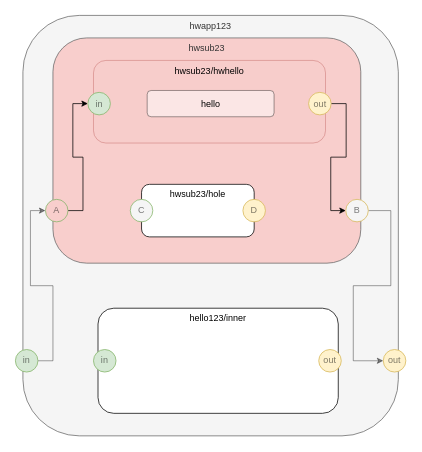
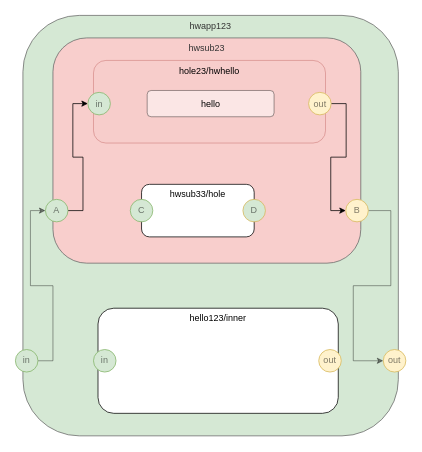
node "hwapp123": fillcolor #f5f5f5 -> #d5e8d4
node "hwsub23/hwhello": label "hwsub23/hwhello" -> "hole23/hwhello"
node "hwsub23/hole": label "hwsub23/hole" -> "hwsub33/hole"
node "A": fillcolor #f8cecc -> #d5e8d4
node "C": fillcolor #f5f5f5 -> #d5e8d4
node "D": fillcolor #fff2cc -> #d5e8d4
node "B": fillcolor #f5f5f5 -> #fff2cc
